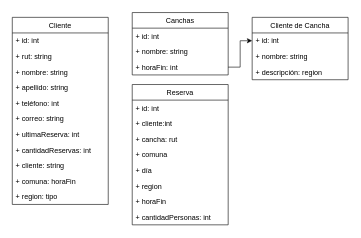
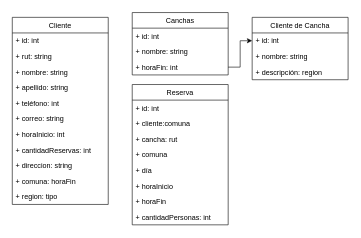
node "+ cliente:int": label "+ cliente:int" -> "+ cliente:comuna"
node "+ ultimaReserva: int": label "+ ultimaReserva: int" -> "+ horaInicio: int"
node "+ cliente: string": label "+ cliente: string" -> "+ direccion: string"
node "+ region": label "+ region" -> "+ horaInicio"
